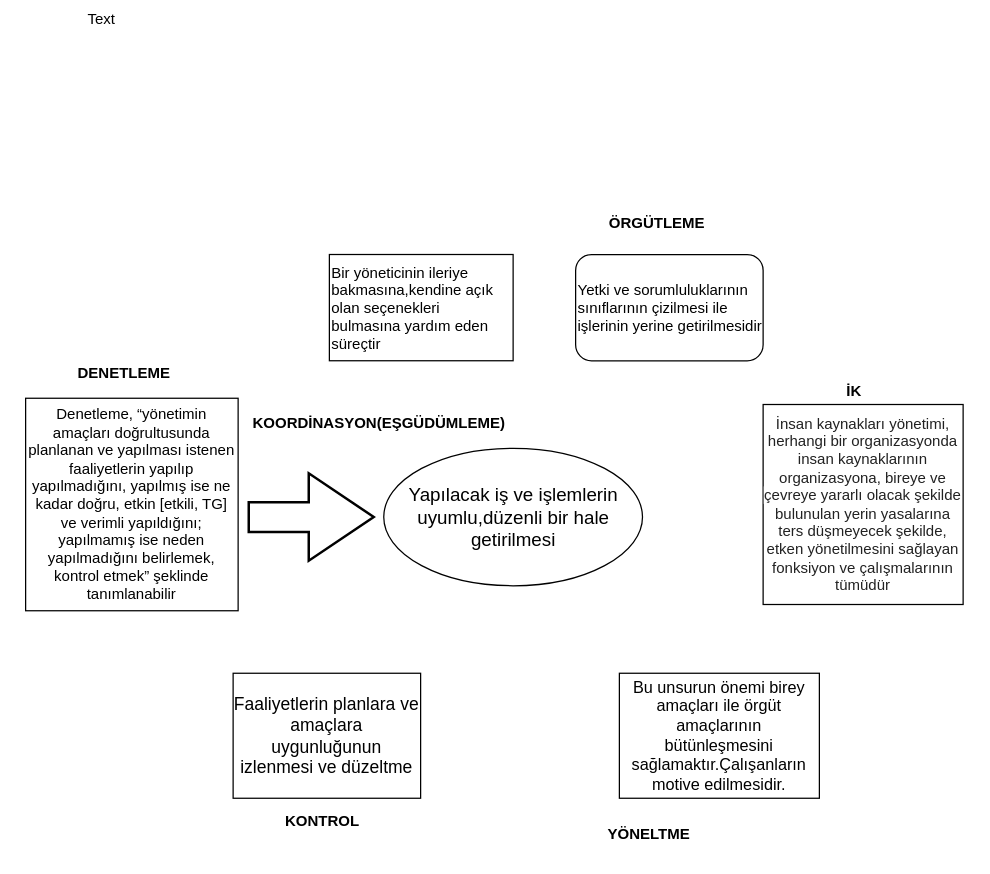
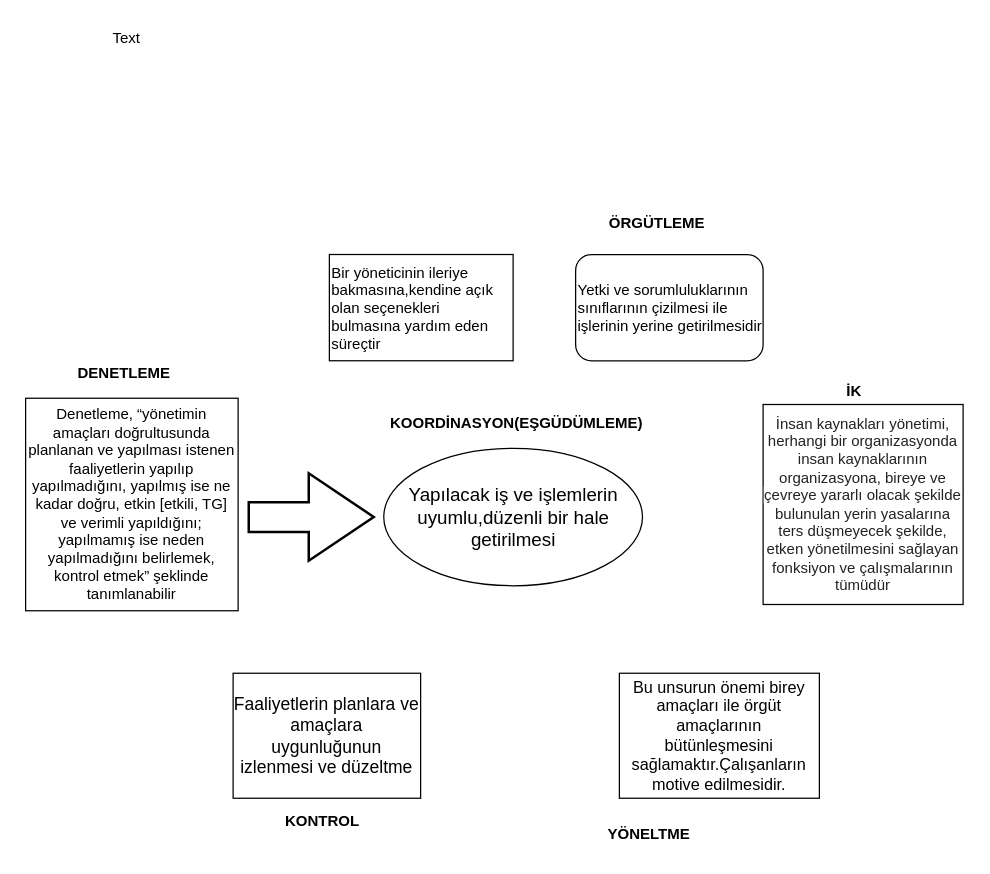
node "Text": moved (111, 19) -> (136, 38)
node "KOORDİNASYON(EŞGÜDÜMLEME)": moved (388, 423) -> (526, 423)
